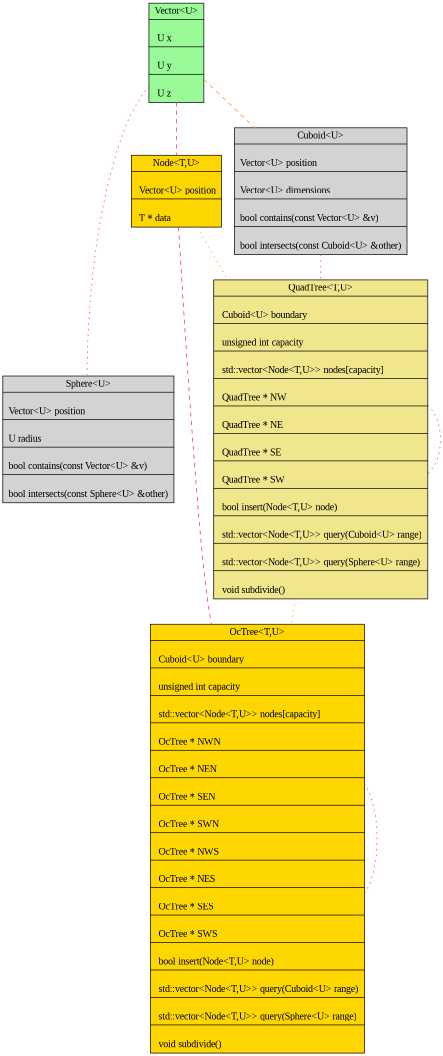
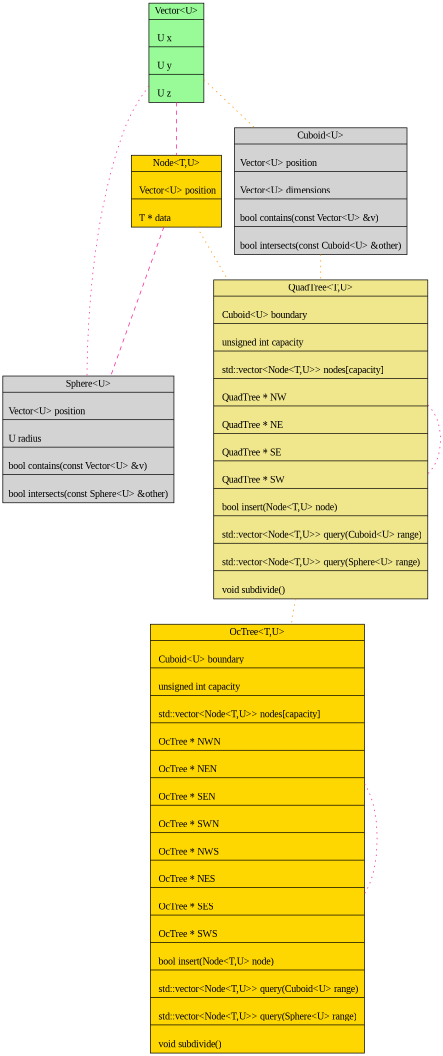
edge "Vector<U>" -- "Cuboid<U>": style dashed -> dotted
edge "Cuboid<U>" -- "QuadTree<T,U>": color deeppink -> darkorange
edge "Node<T,U>" -- "OcTree<T,U>": now "Node<T,U>" -- "Sphere<U>"
